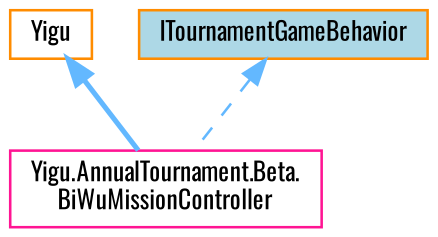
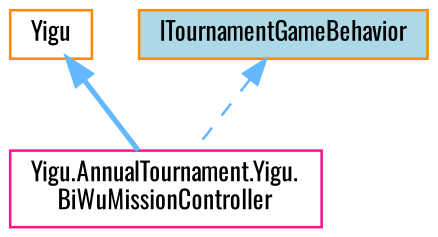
node "Yigu.AnnualTournament.Beta. BiWuMissionController": label "Yigu.AnnualTournament.Beta. BiWuMissionController" -> "Yigu.AnnualTournament.Yigu. BiWuMissionController"
